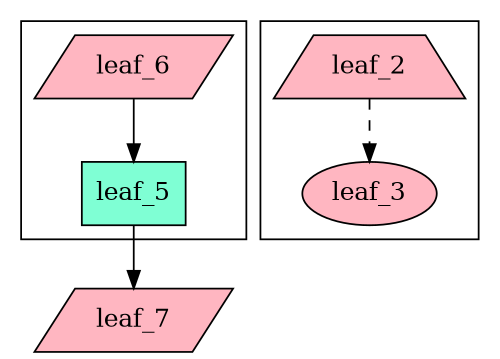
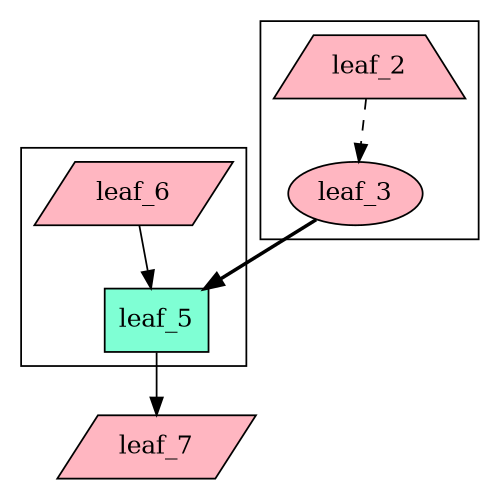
edge "leaf_3" -> "leaf_5": added
